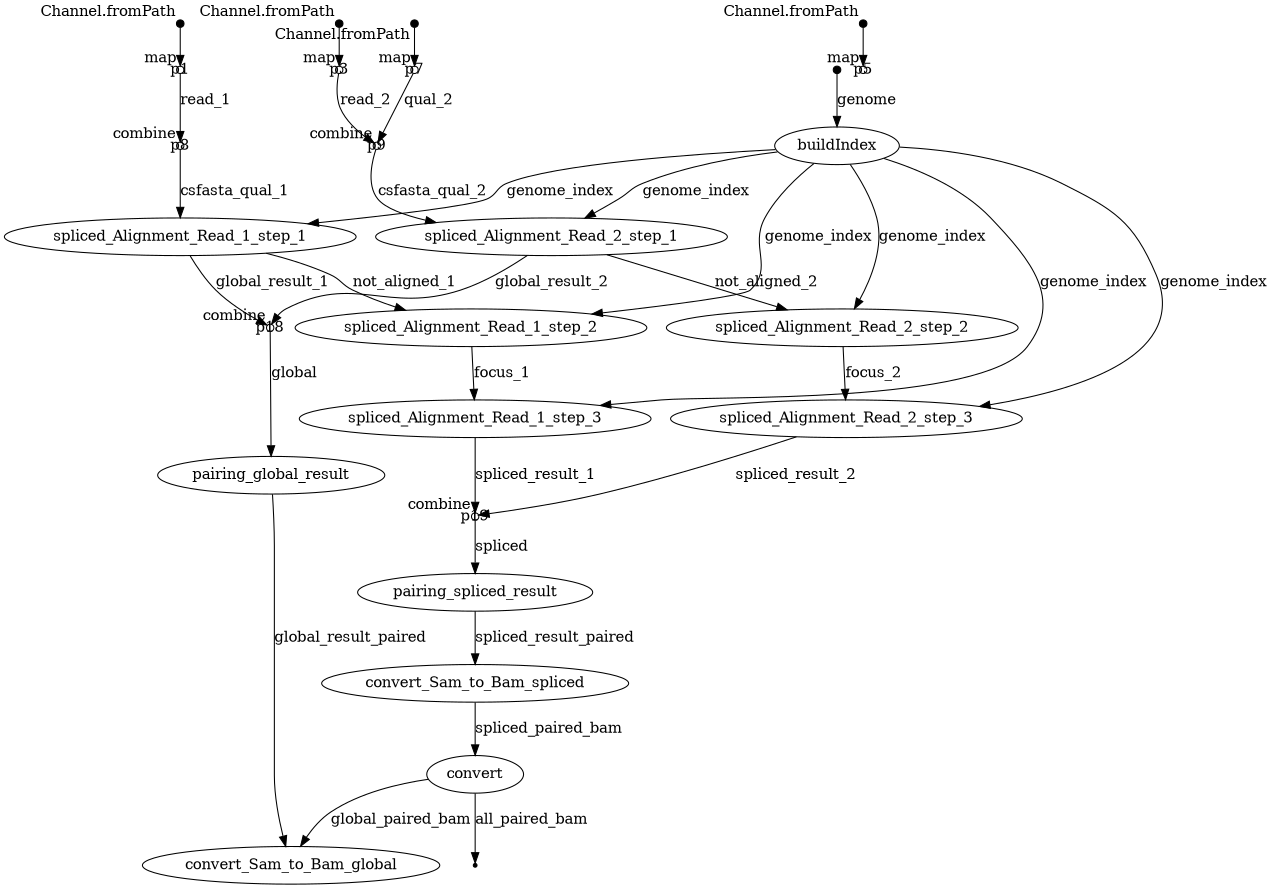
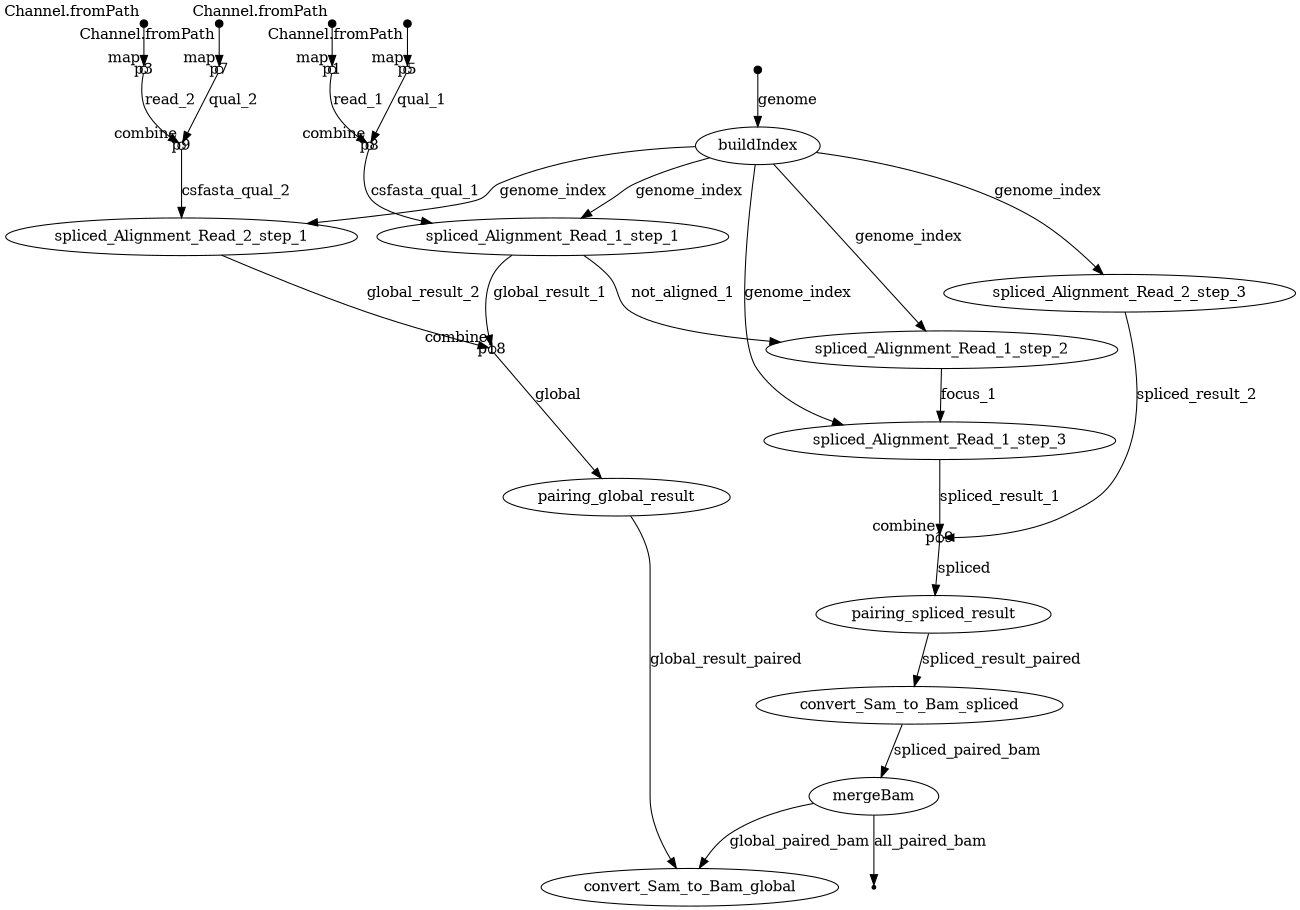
edge "p5 map" -> "p8 combine": added, label "qual_1"
node "spliced_Alignment_Read_2_step_2": removed
node "convert": label "convert" -> "mergeBam"
